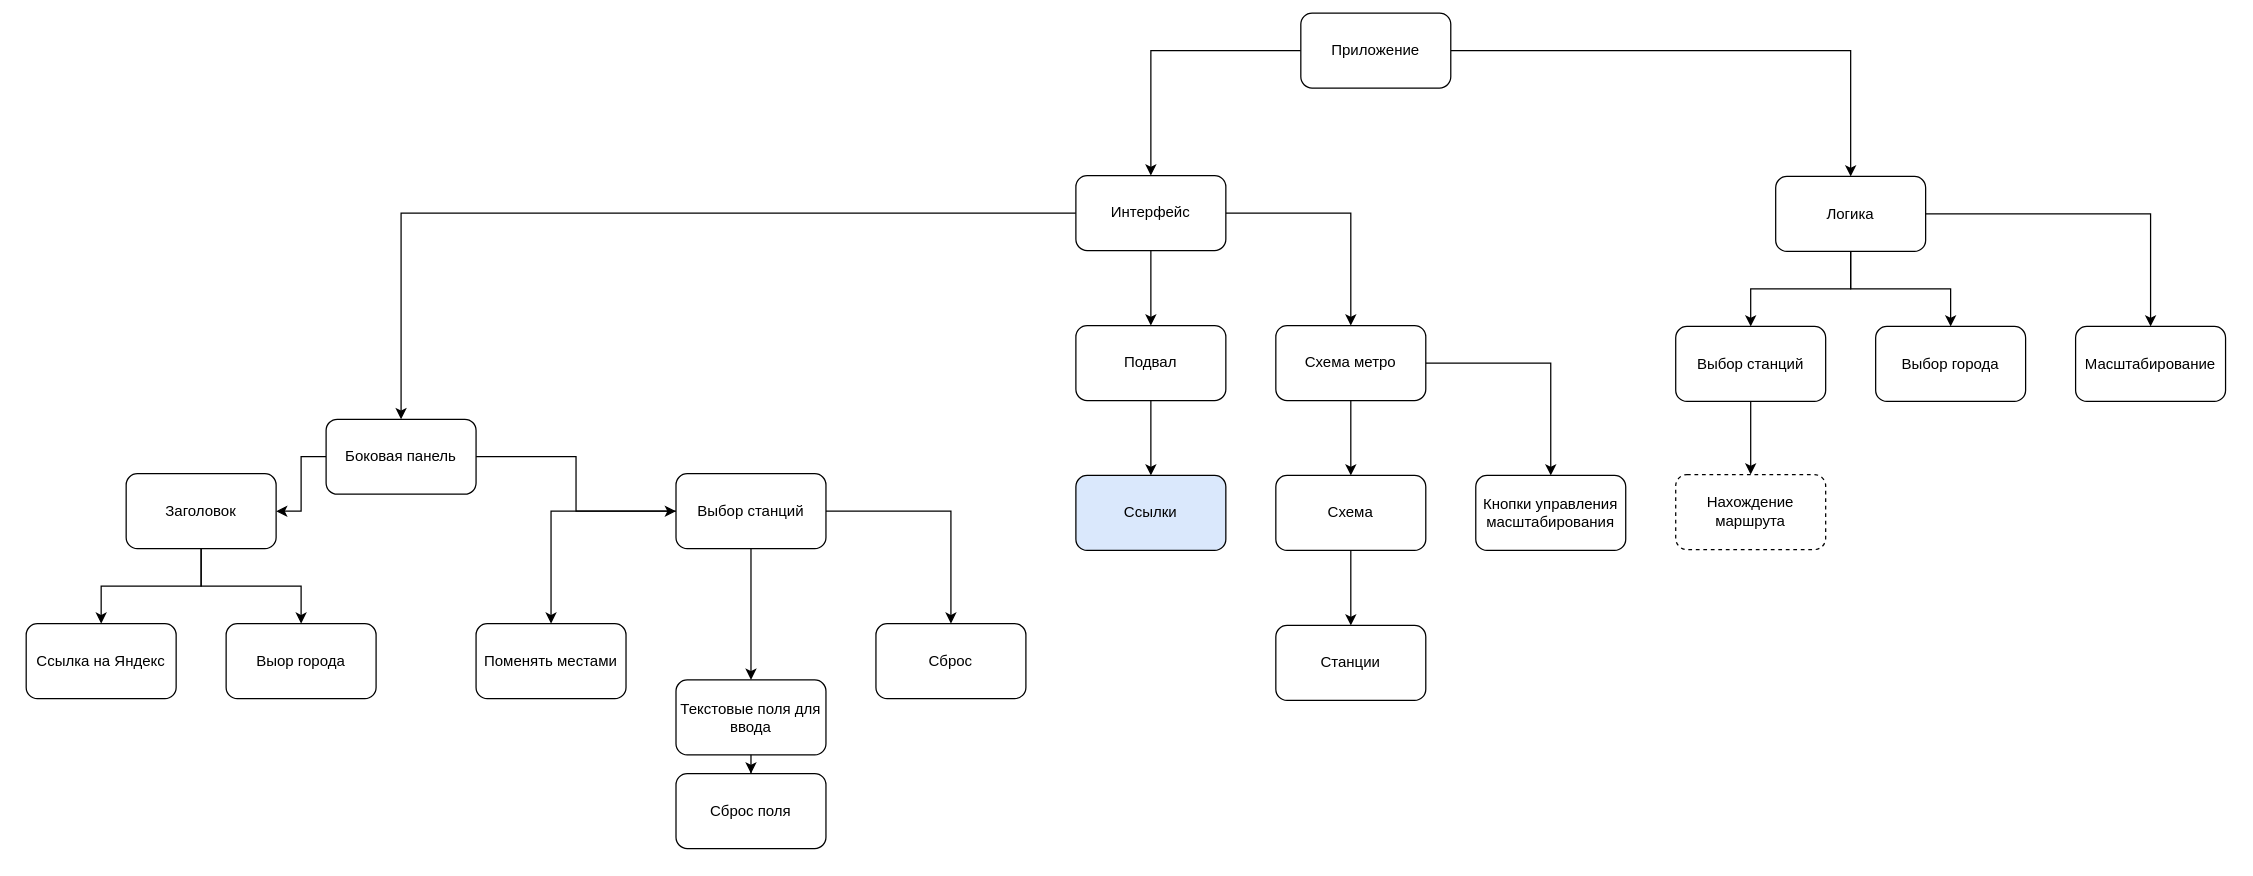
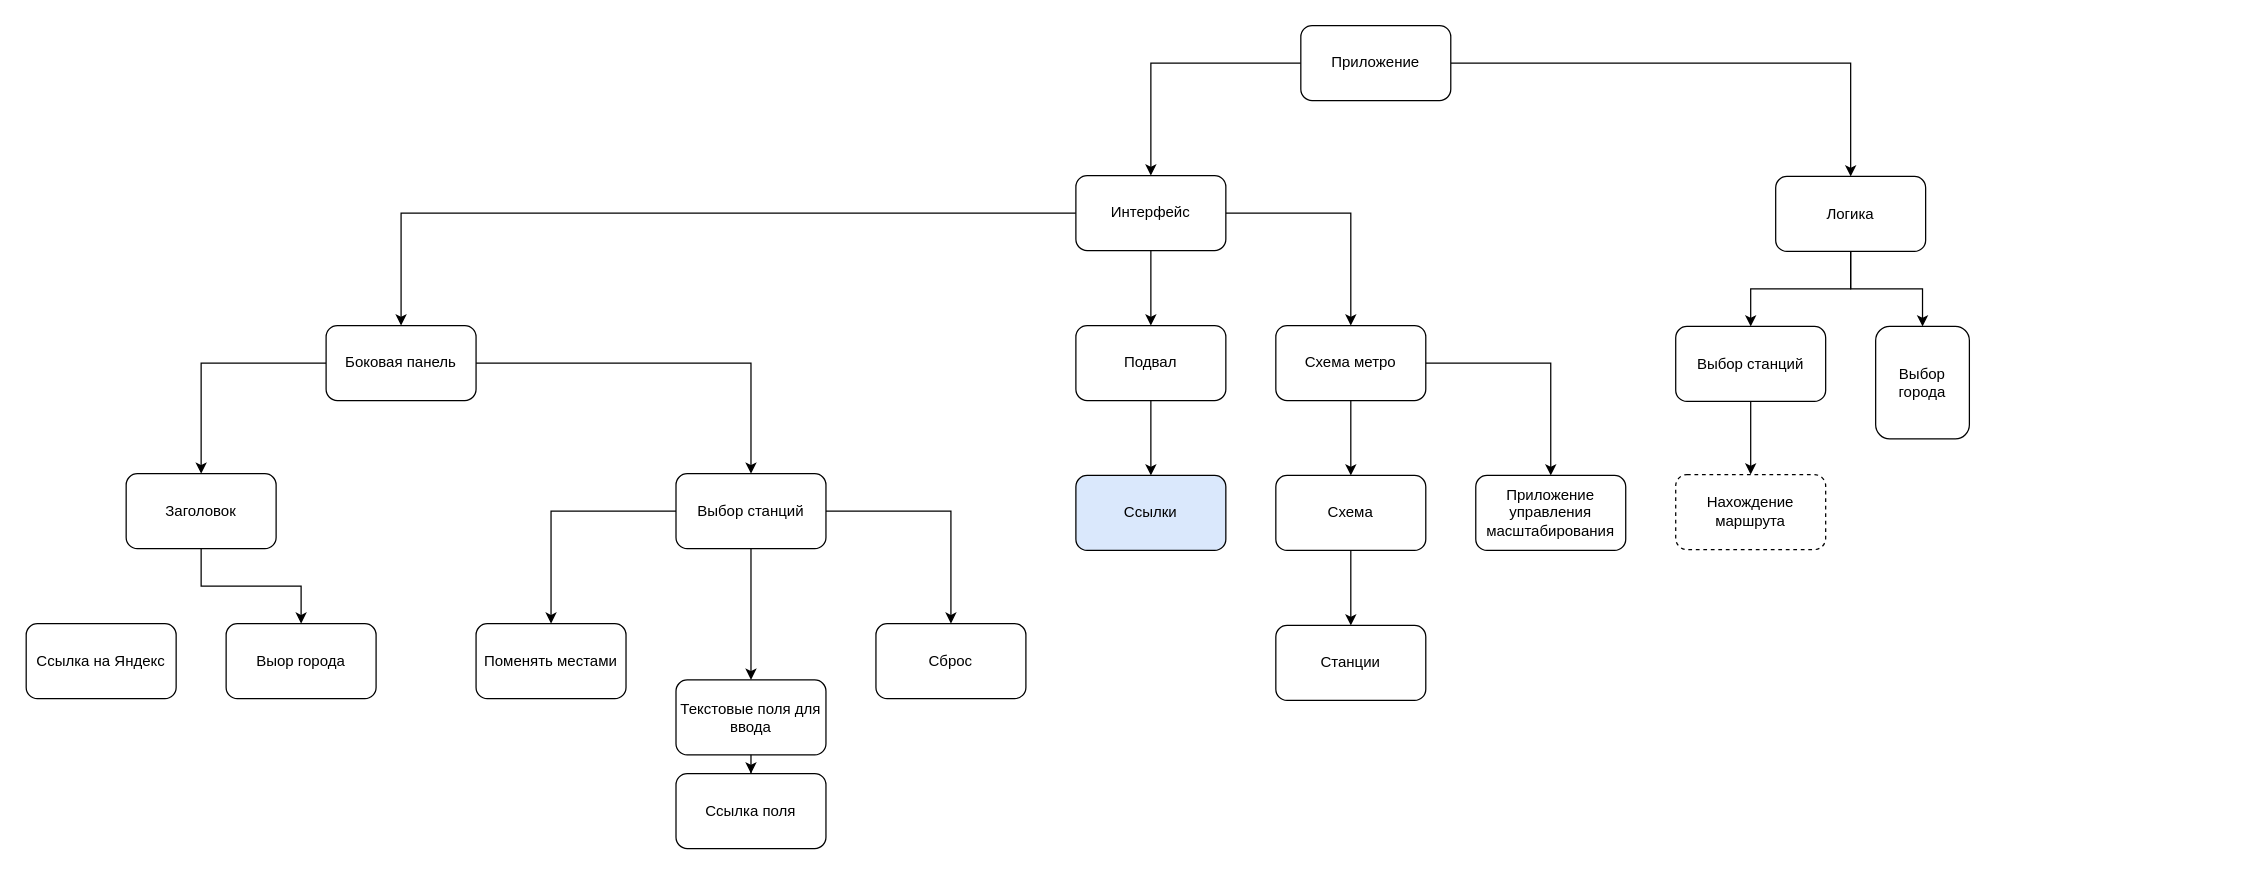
node "Приложение": moved (1376, 51) -> (1376, 63)
edge "Логика" -> "Масштабирование": removed
node "Выбор города": size 150x75 -> 94x113
node "Масштабирование": removed
node "Боковая панель": moved (401, 457) -> (401, 363)
node "Кнопки управления масштабирования": label "Кнопки управления масштабирования" -> "Приложение управления масштабирования"
edge "Заголовок" -> "Ссылка на Яндекс": removed
node "Сброс поля": label "Сброс поля" -> "Ссылка поля"
